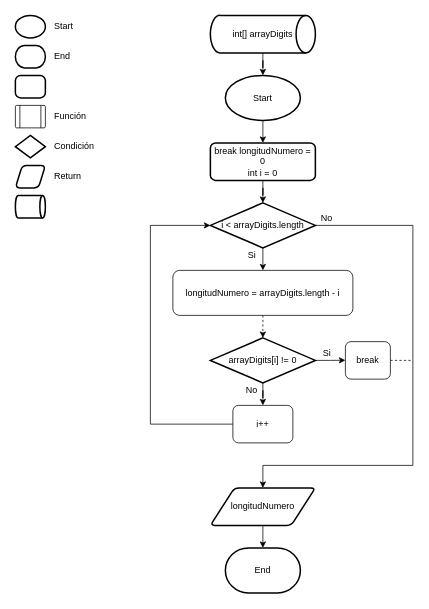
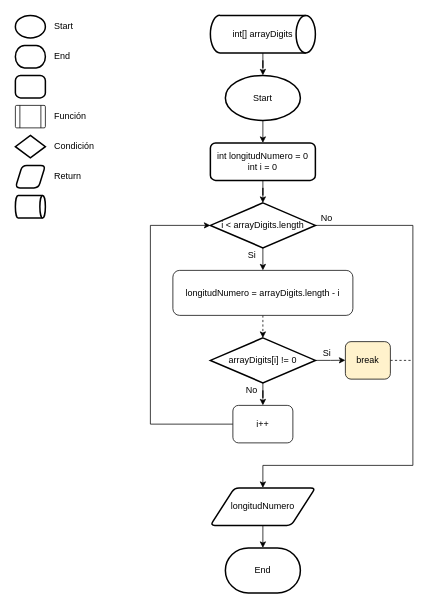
node "break longitudNumero = 0 int i = 0": label "break longitudNumero = 0 int i = 0" -> "int longitudNumero = 0 int i = 0"
node "break": fillcolor #ffffff -> #fff2cc
